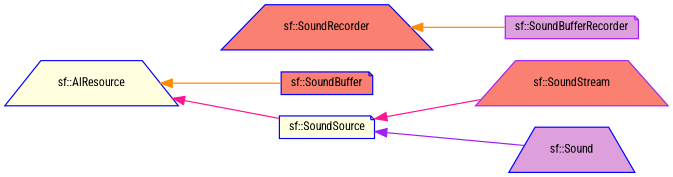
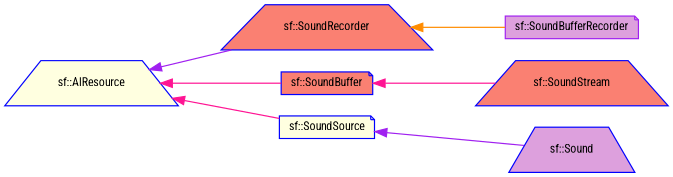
edge "sf::SoundRecorder" -> "sf::AlResource": added
edge "sf::SoundBuffer" -> "sf::AlResource": color darkorange -> deeppink
node "sf::SoundStream": color purple -> blue
edge "sf::SoundStream" -> "sf::SoundSource": now "sf::SoundStream" -> "sf::SoundBuffer"
